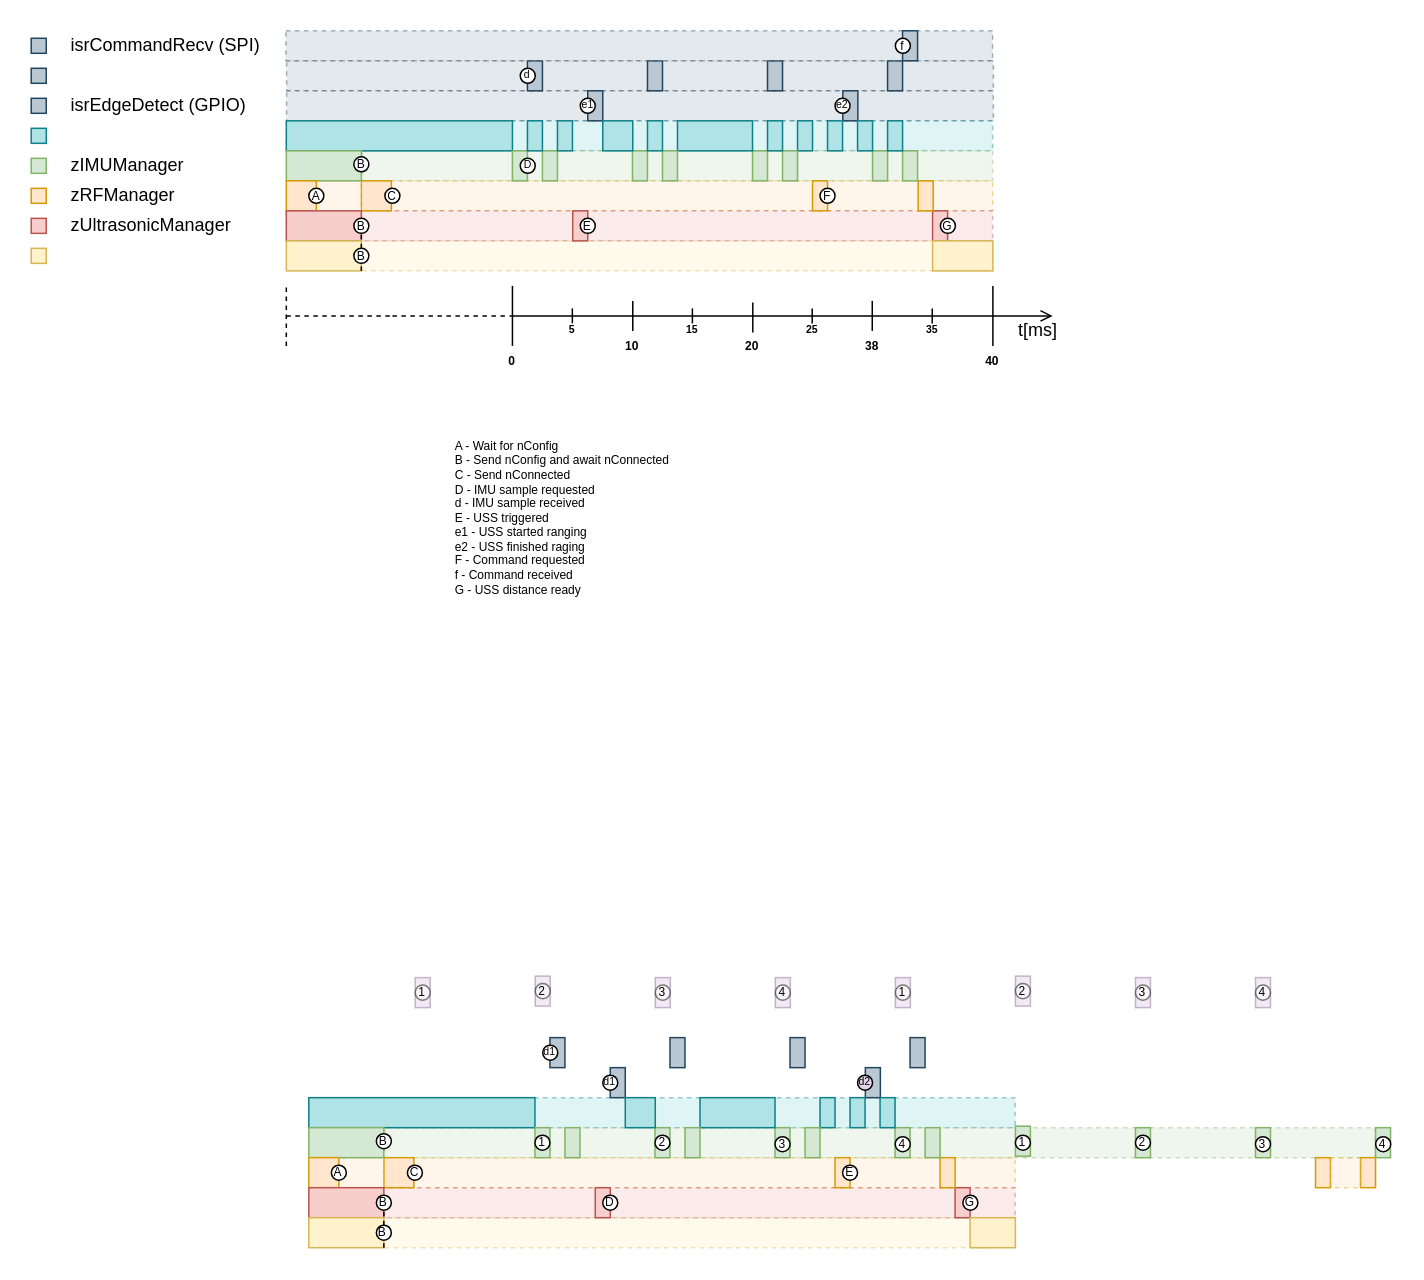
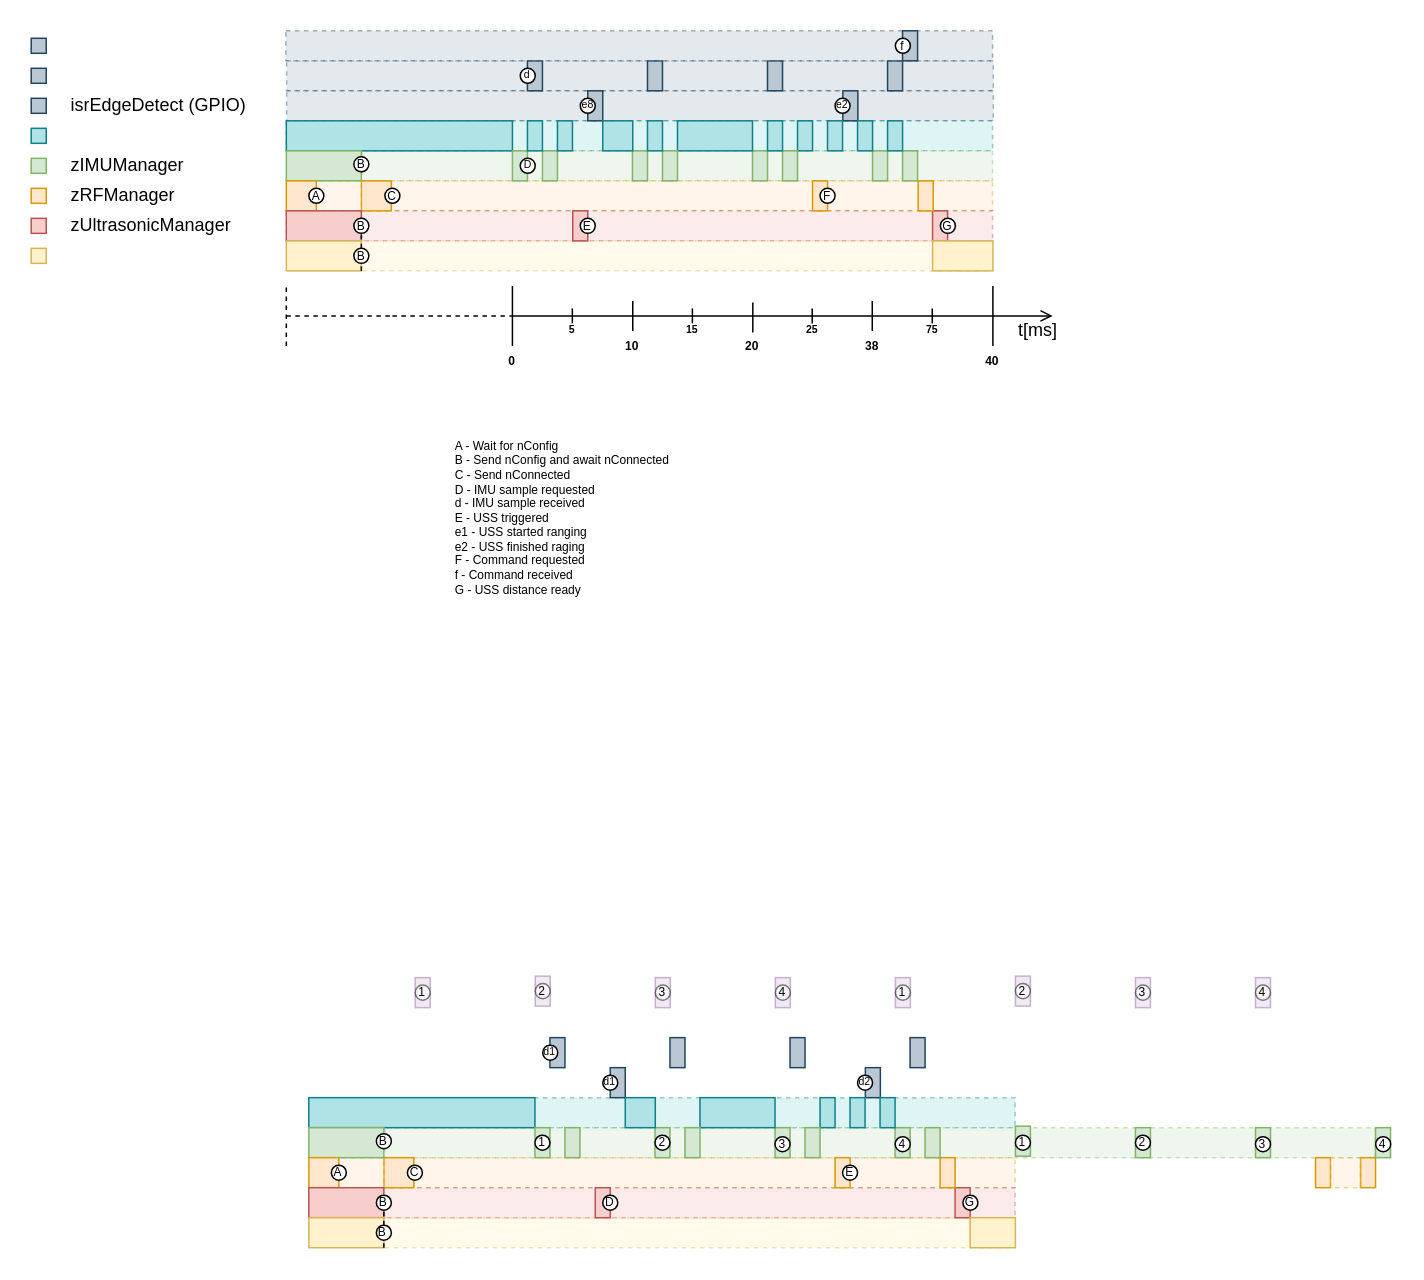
node "isrCommandRecv (SPI)": removed
node "e1": label "e1" -> "e8"
node "35": label "35" -> "75"
node "d2": fillcolor #e1d5e7 -> #ffffff
